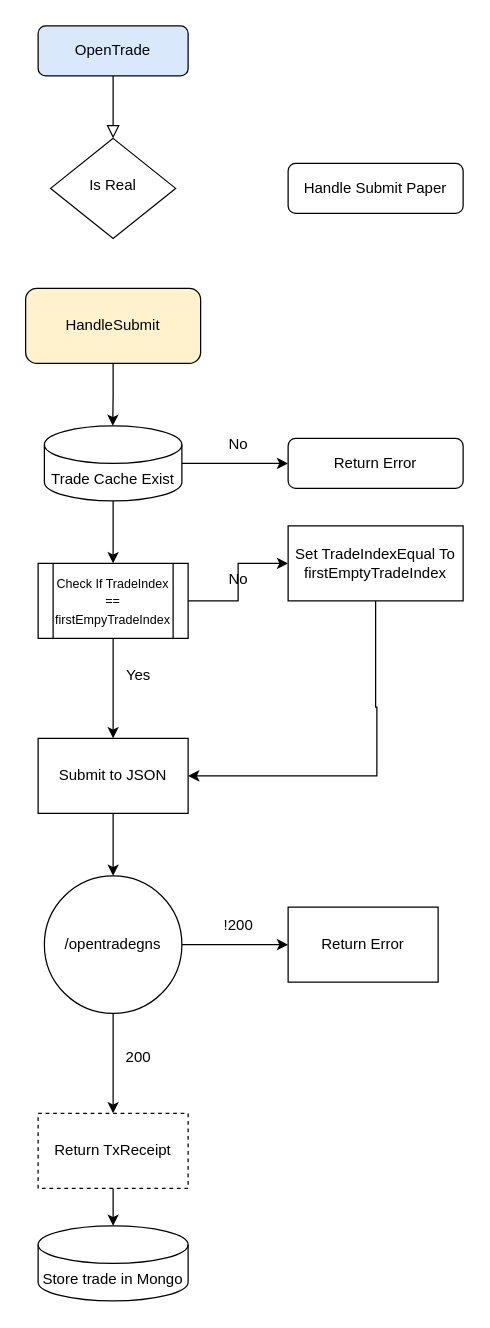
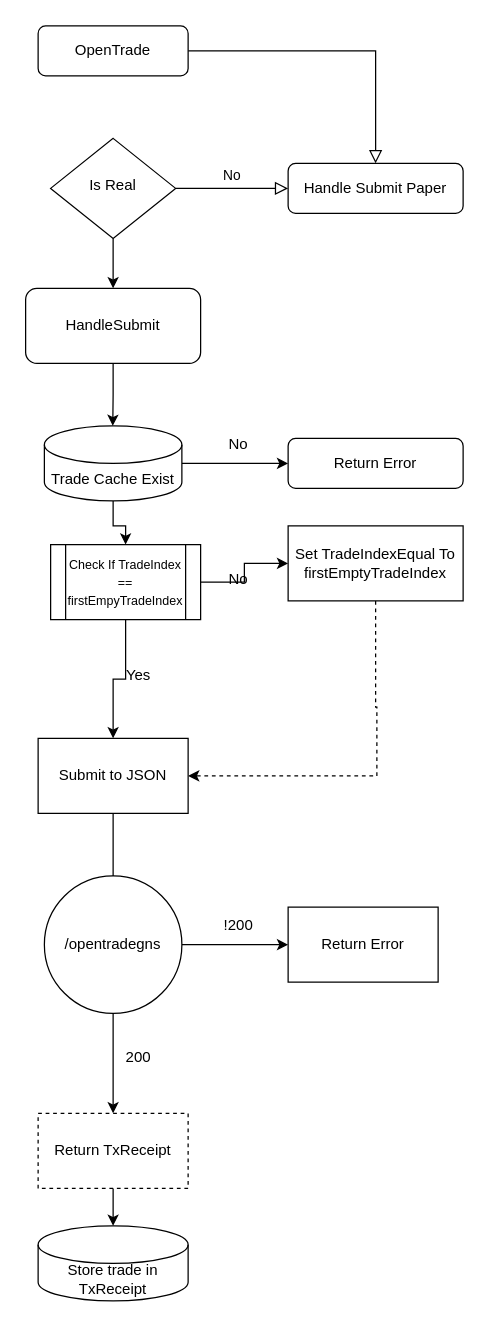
node "OpenTrade": fillcolor #dae8fc -> #ffffff
edge "OpenTrade" -> "Is Real": now "OpenTrade" -> "Handle Submit Paper"
edge "Is Real" -> "Handle Submit Paper": added, label "No"
edge "Is Real" -> "HandleSubmit": added
node "HandleSubmit": fillcolor #fff2cc -> #ffffff
node "Check If TradeIndex == firstEmpyTradeIndex": moved (113, 601) -> (126, 582)
edge "Set TradeIndexEqual To firstEmptyTradeIndex" -> "Submit to JSON": style solid -> dashed
edge "Submit to JSON" -> "/opentradegns": arrowhead classic -> none
node "Store trade in Mongo": label "Store trade in Mongo" -> "Store trade in TxReceipt"
